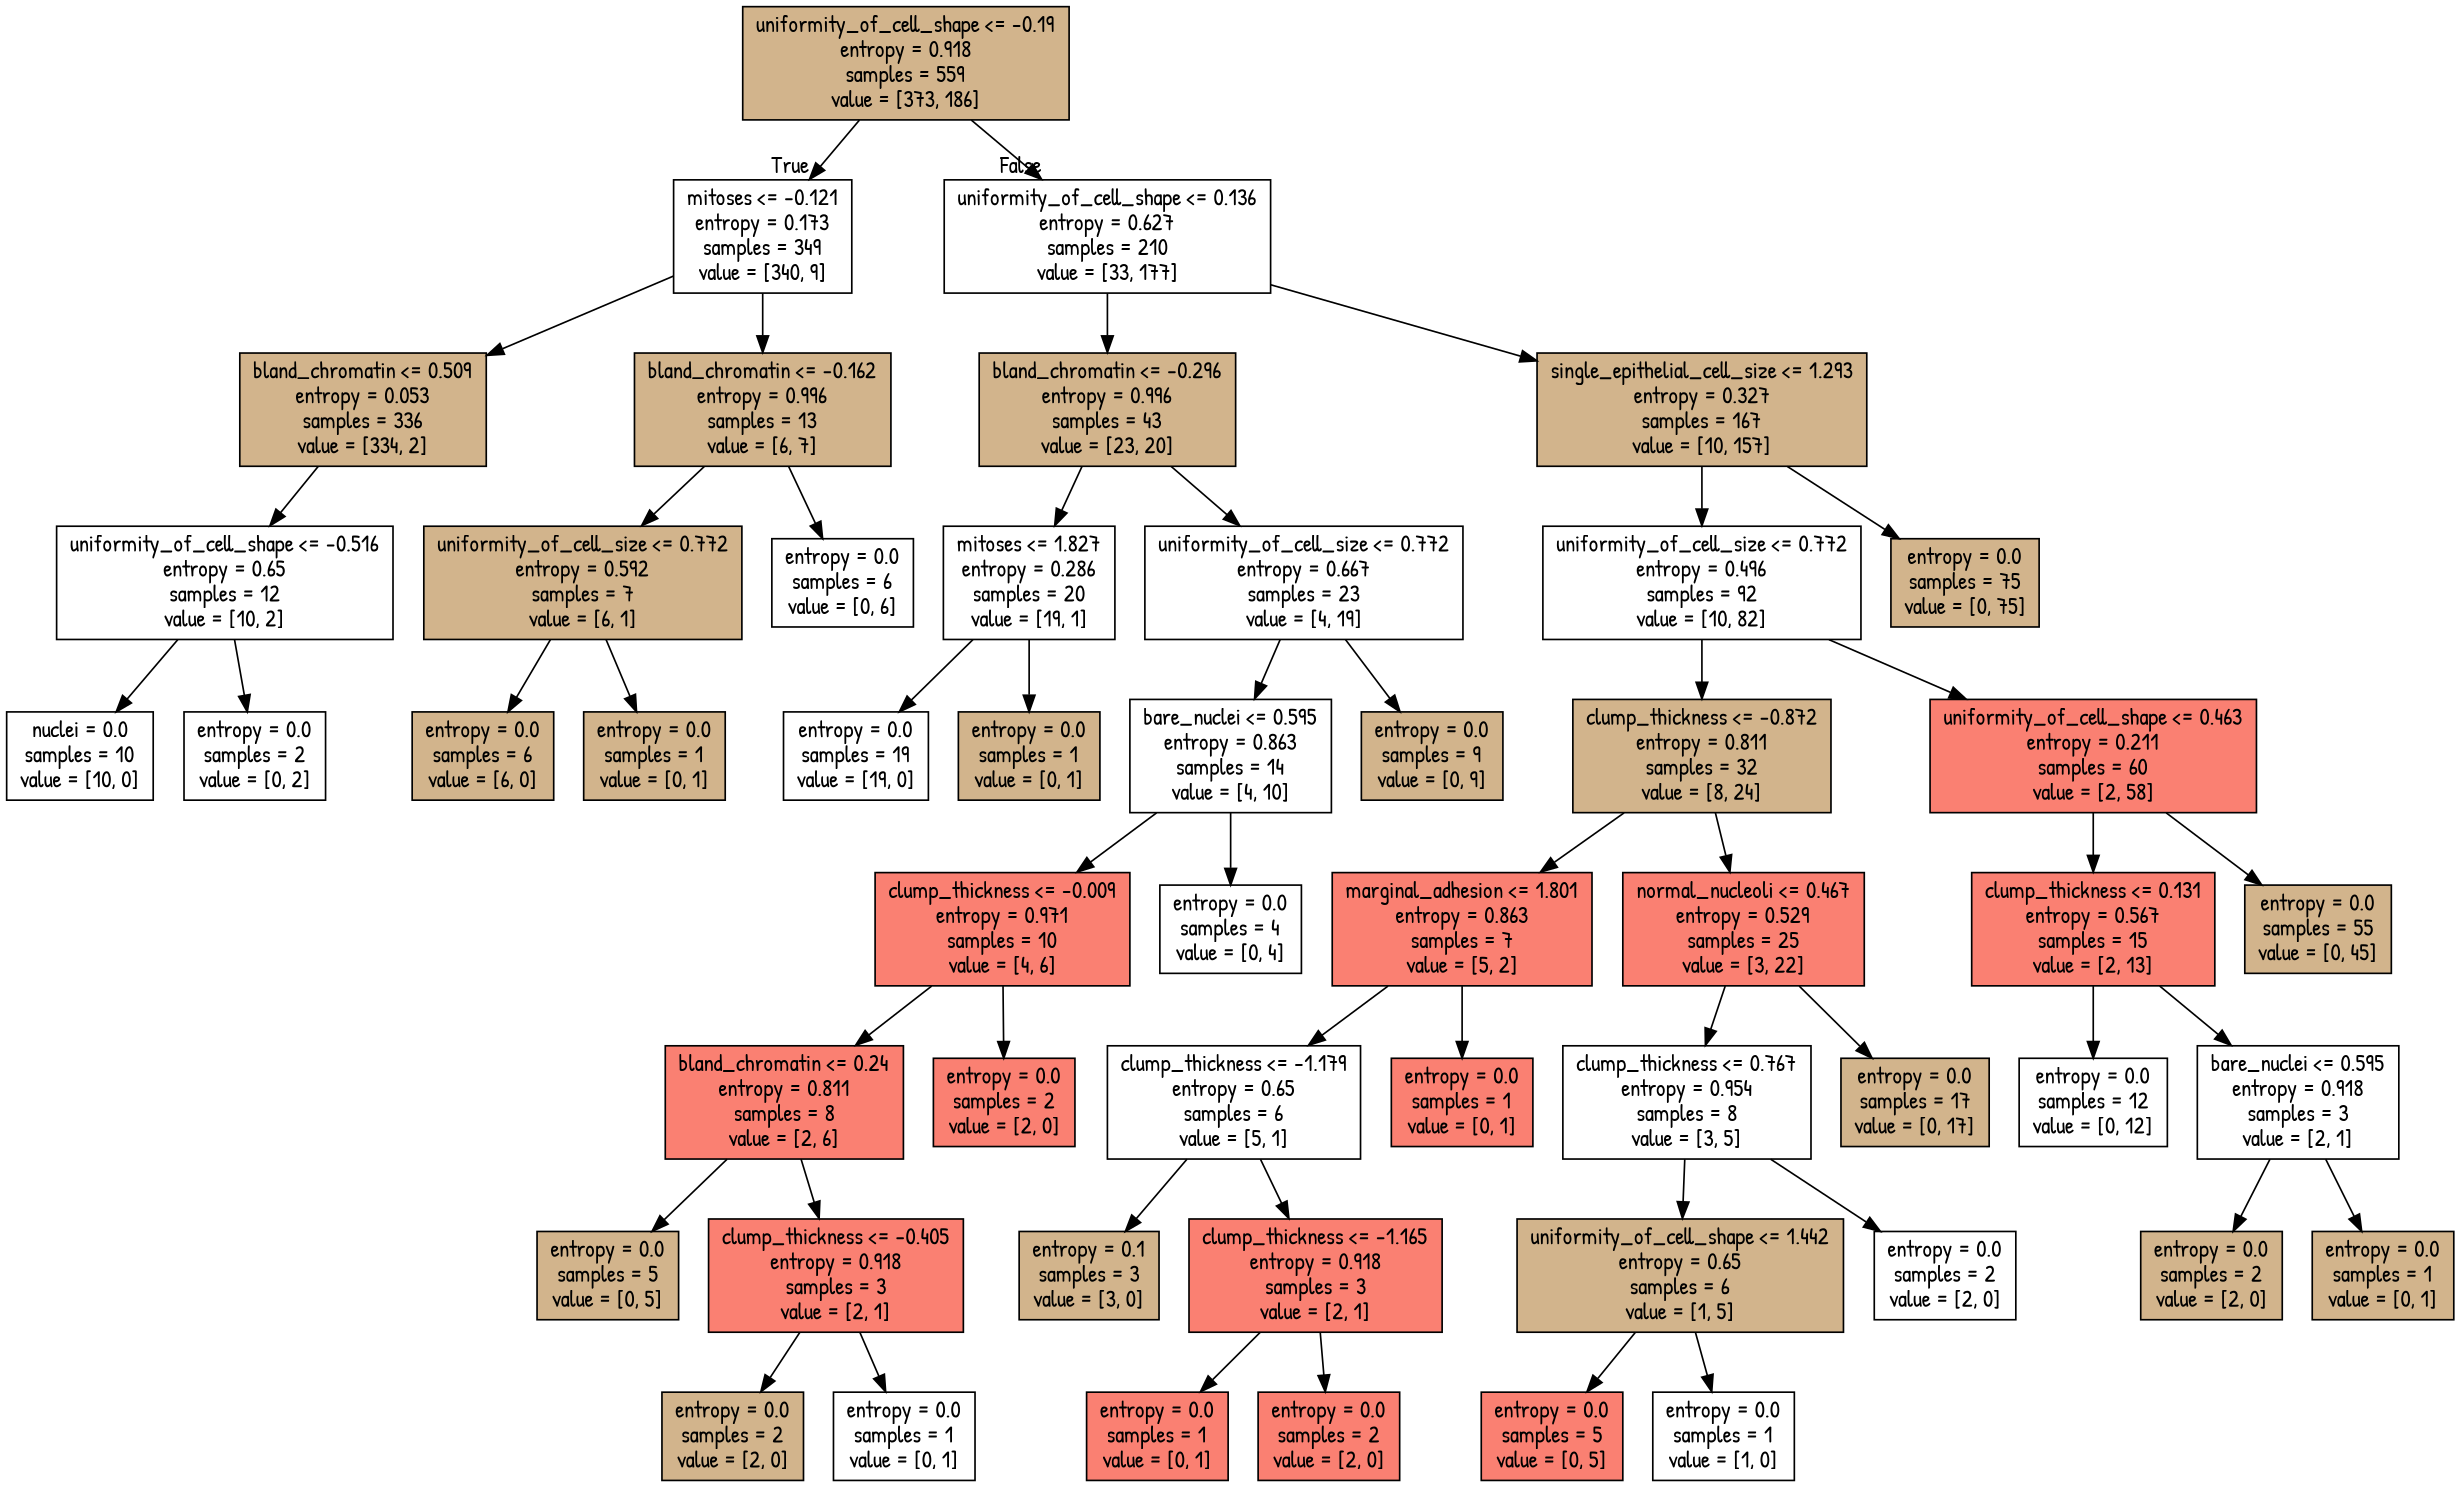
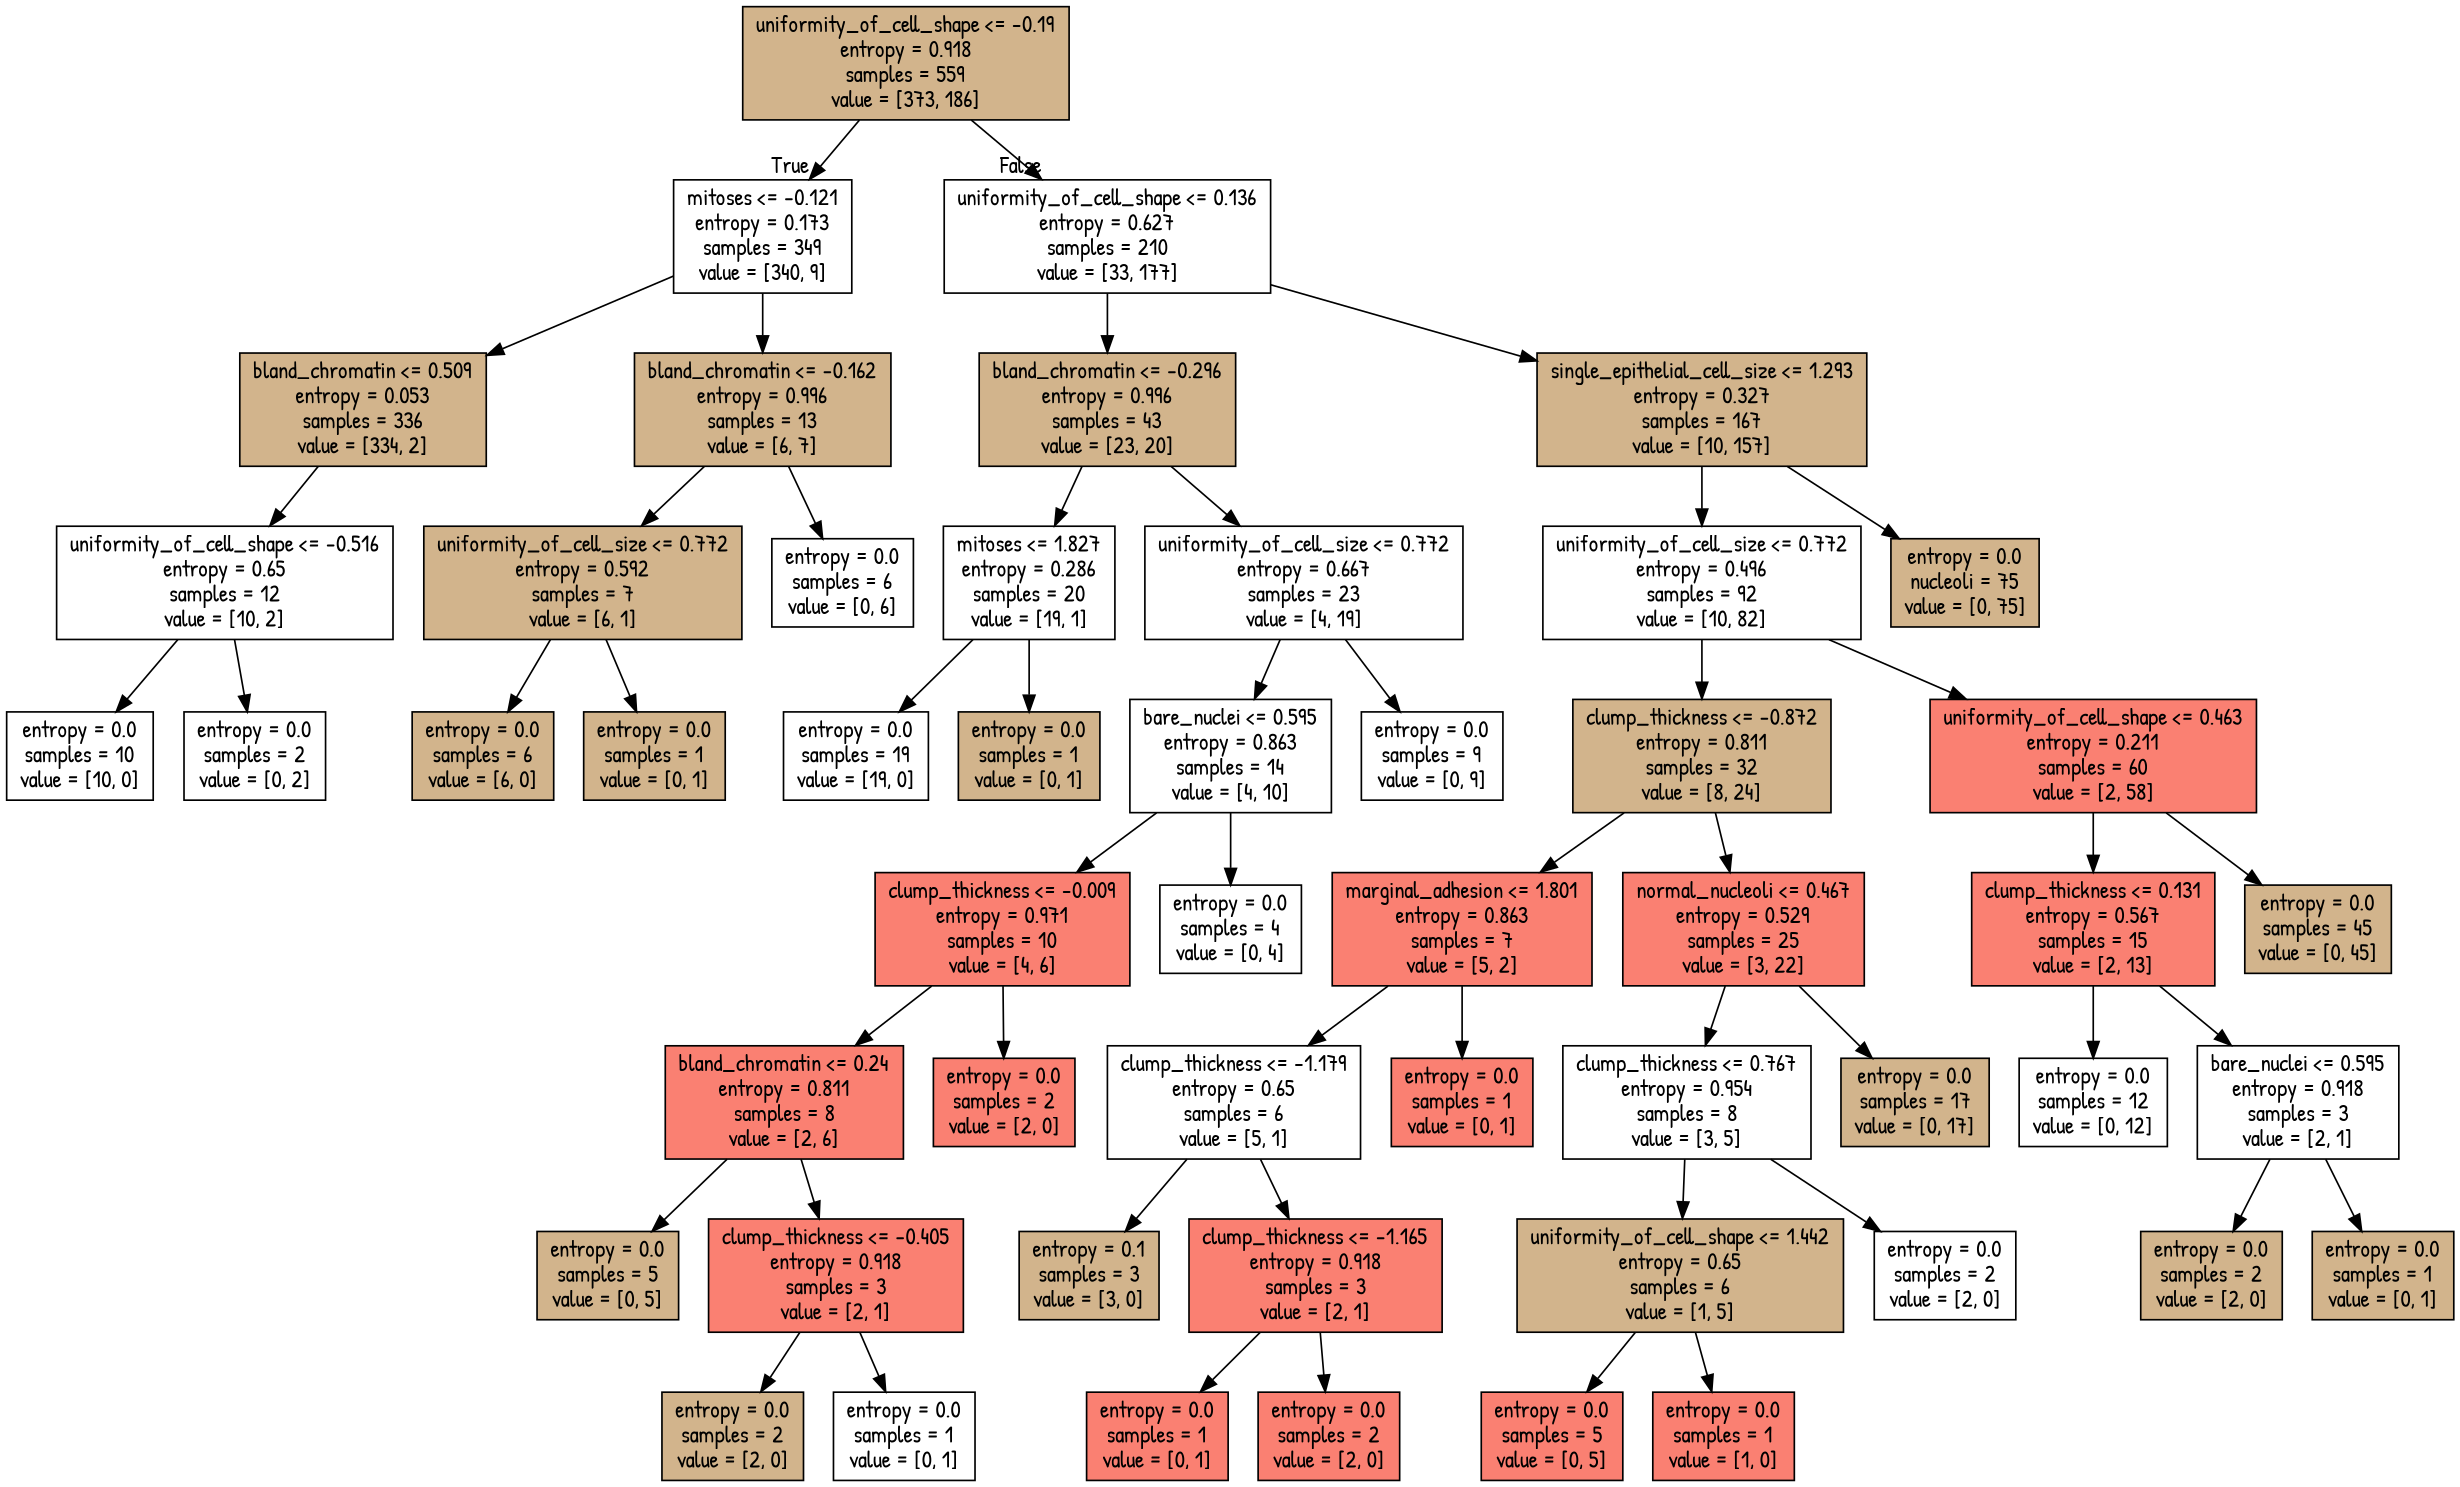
node "entropy = 0.0 samples = 75 value = [0, 75]": label "entropy = 0.0 samples = 75 value = [0, 75]" -> "entropy = 0.0 nucleoli = 75 value = [0, 75]"
node "nuclei = 0.0 samples = 10 value = [10, 0]": label "nuclei = 0.0 samples = 10 value = [10, 0]" -> "entropy = 0.0 samples = 10 value = [10, 0]"
node "entropy = 0.0 samples = 9 value = [0, 9]": fillcolor tan -> white
node "entropy = 0.0 samples = 55 value = [0, 45]": label "entropy = 0.0 samples = 55 value = [0, 45]" -> "entropy = 0.0 samples = 45 value = [0, 45]"
node "entropy = 0.0 samples = 1 value = [1, 0]": fillcolor white -> salmon
